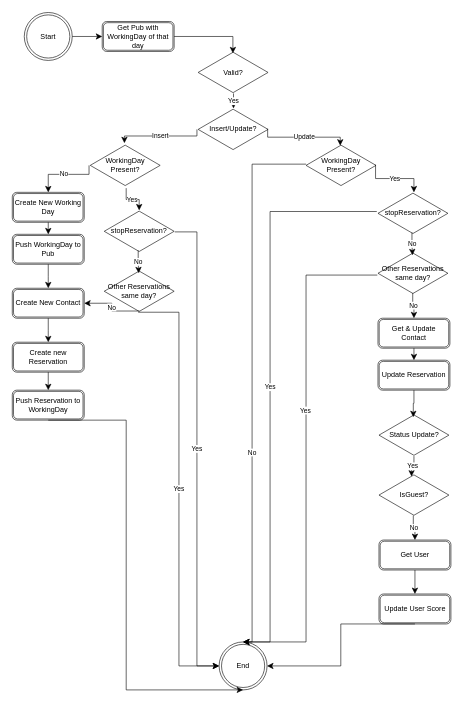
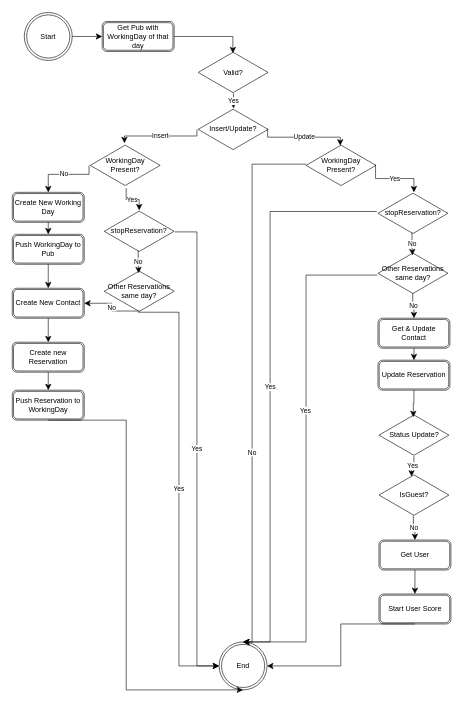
node "Update User Score": label "Update User Score" -> "Start User Score"
